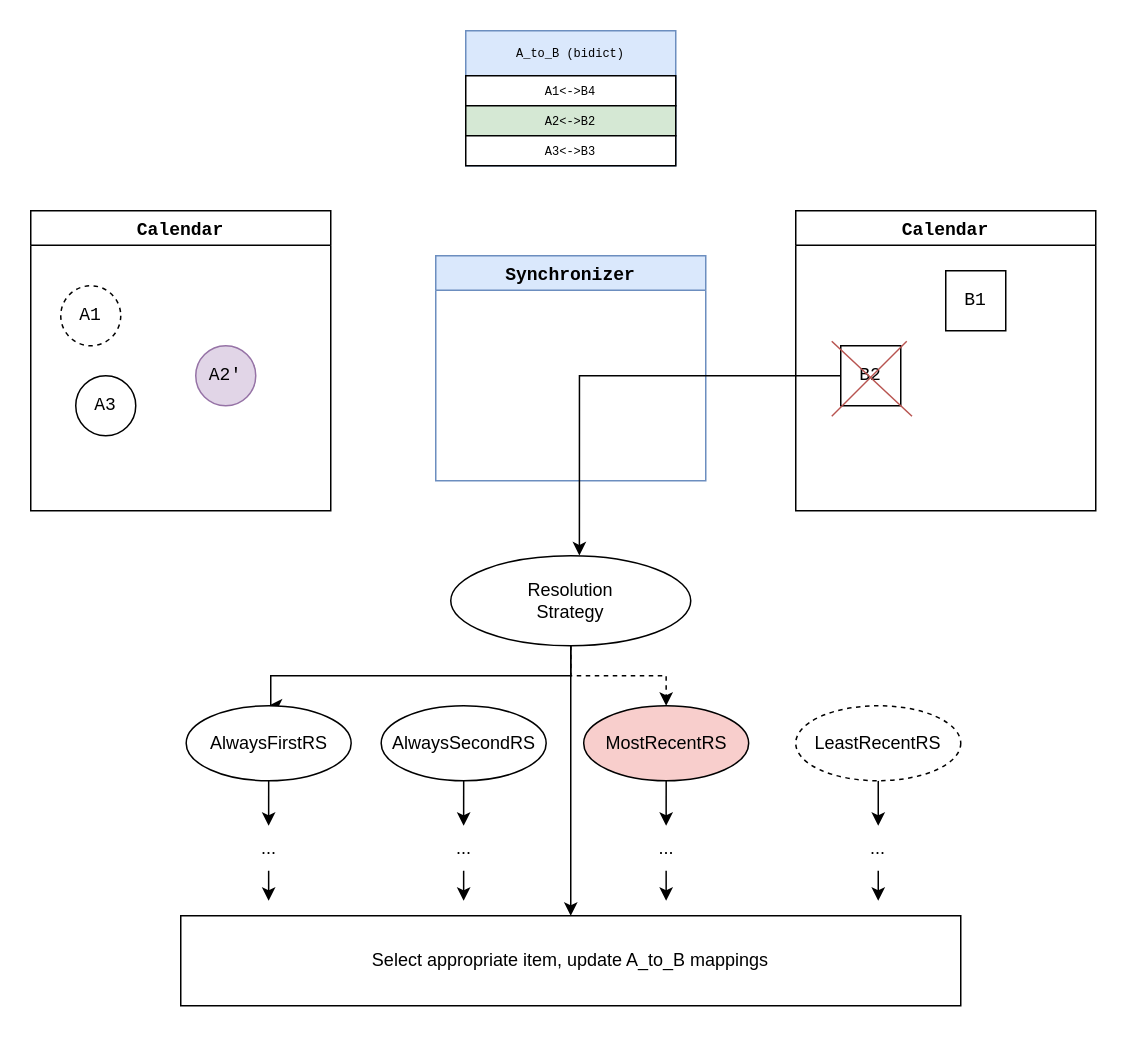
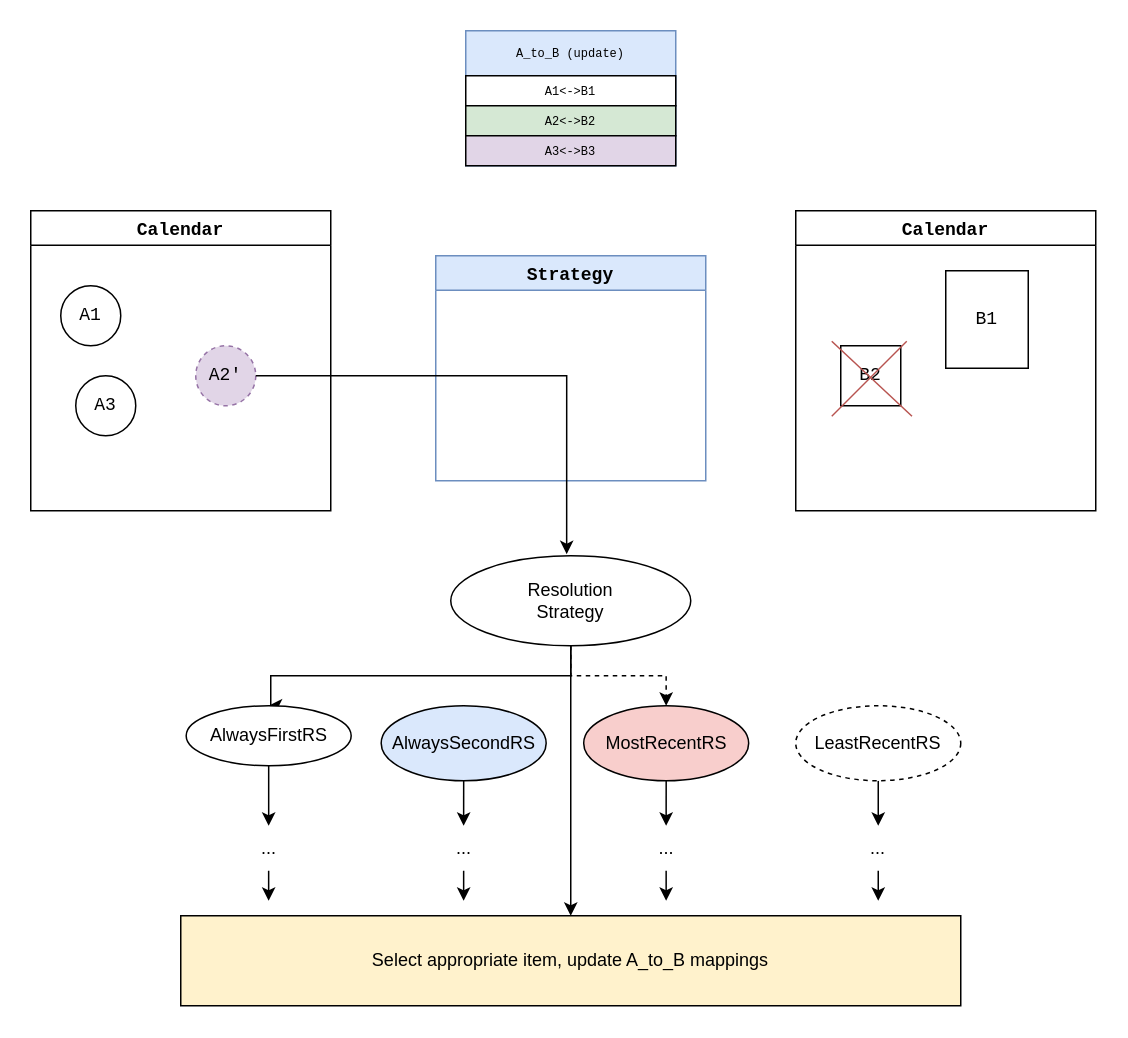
node "A_to_B (bidict)": label "A_to_B (bidict)" -> "A_to_B (update)"
node "A1<->B4": label "A1<->B4" -> "A1<->B1"
node "A3<->B3": fillcolor #ffffff -> #e1d5e7
node "Synchronizer": label "Synchronizer" -> "Strategy"
node "B1": size 60x60 -> 83x98
node "A1": style dashed -> solid
node "A2'": style solid -> dashed
edge "A2'" -> "Resolution Strategy": added
edge "B2" -> "Resolution Strategy": removed
node "AlwaysFirstRS": size 165x75 -> 165x60
node "AlwaysSecondRS": fillcolor #ffffff -> #dae8fc
node "Select appropriate item, update A_to_B mappings": fillcolor #ffffff -> #fff2cc
